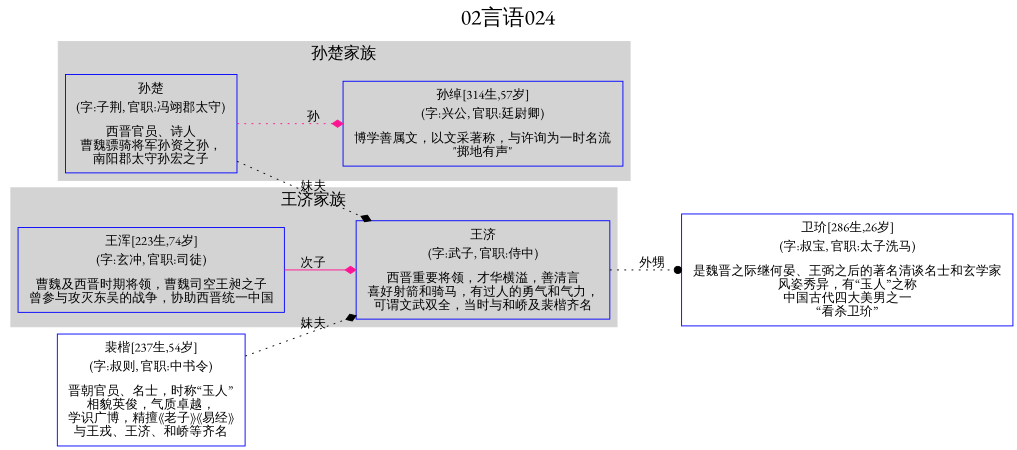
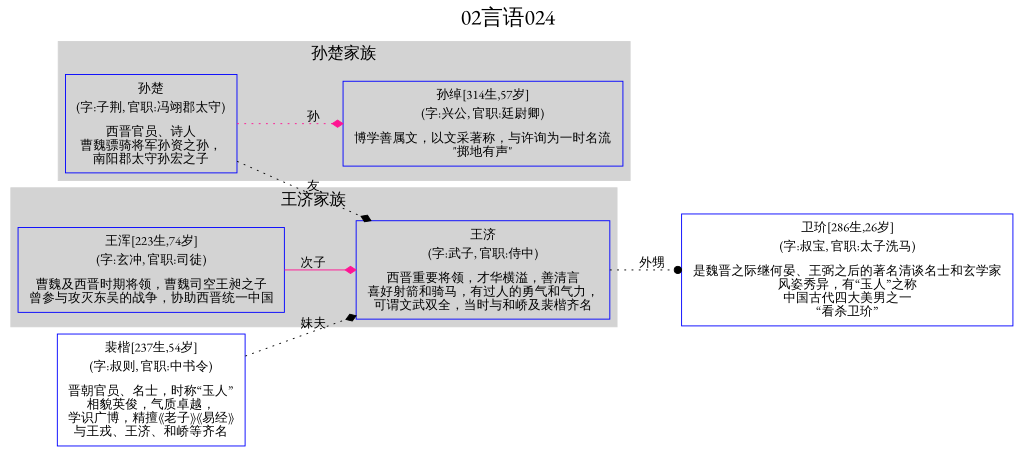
edge "孙楚" -> "王济": label "妹夫" -> "友"
